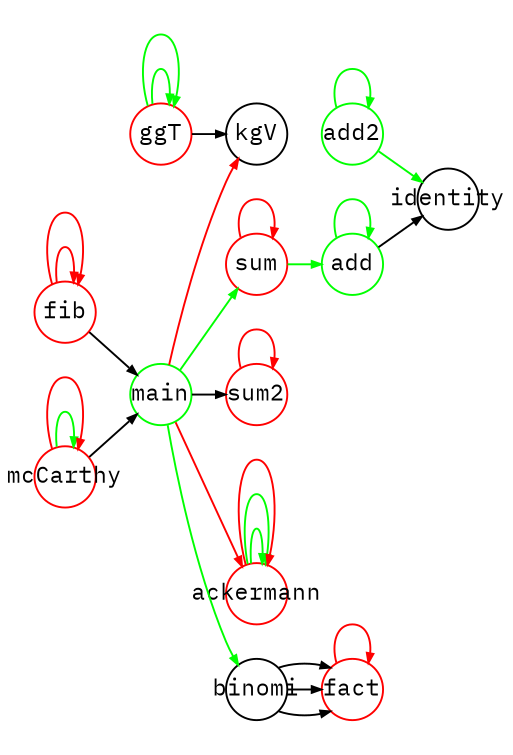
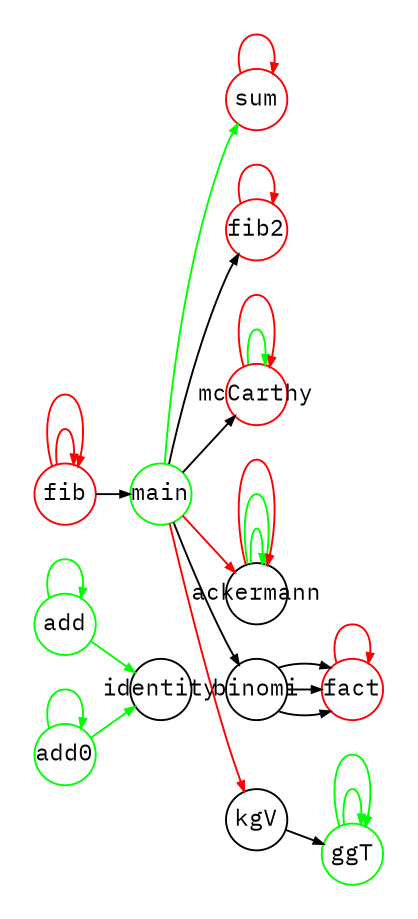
node "ggT": color red -> green
edge "ggT" -> "kgV": reversed
node "add2": label "add2" -> "add0"
edge "add" -> "identity": color black -> green
edge "sum" -> "add": removed
node "sum2": label "sum2" -> "fib2"
edge "mcCarthy" -> "main": reversed
edge "main" -> "binomi": color green -> black
node "ackermann": color red -> black
